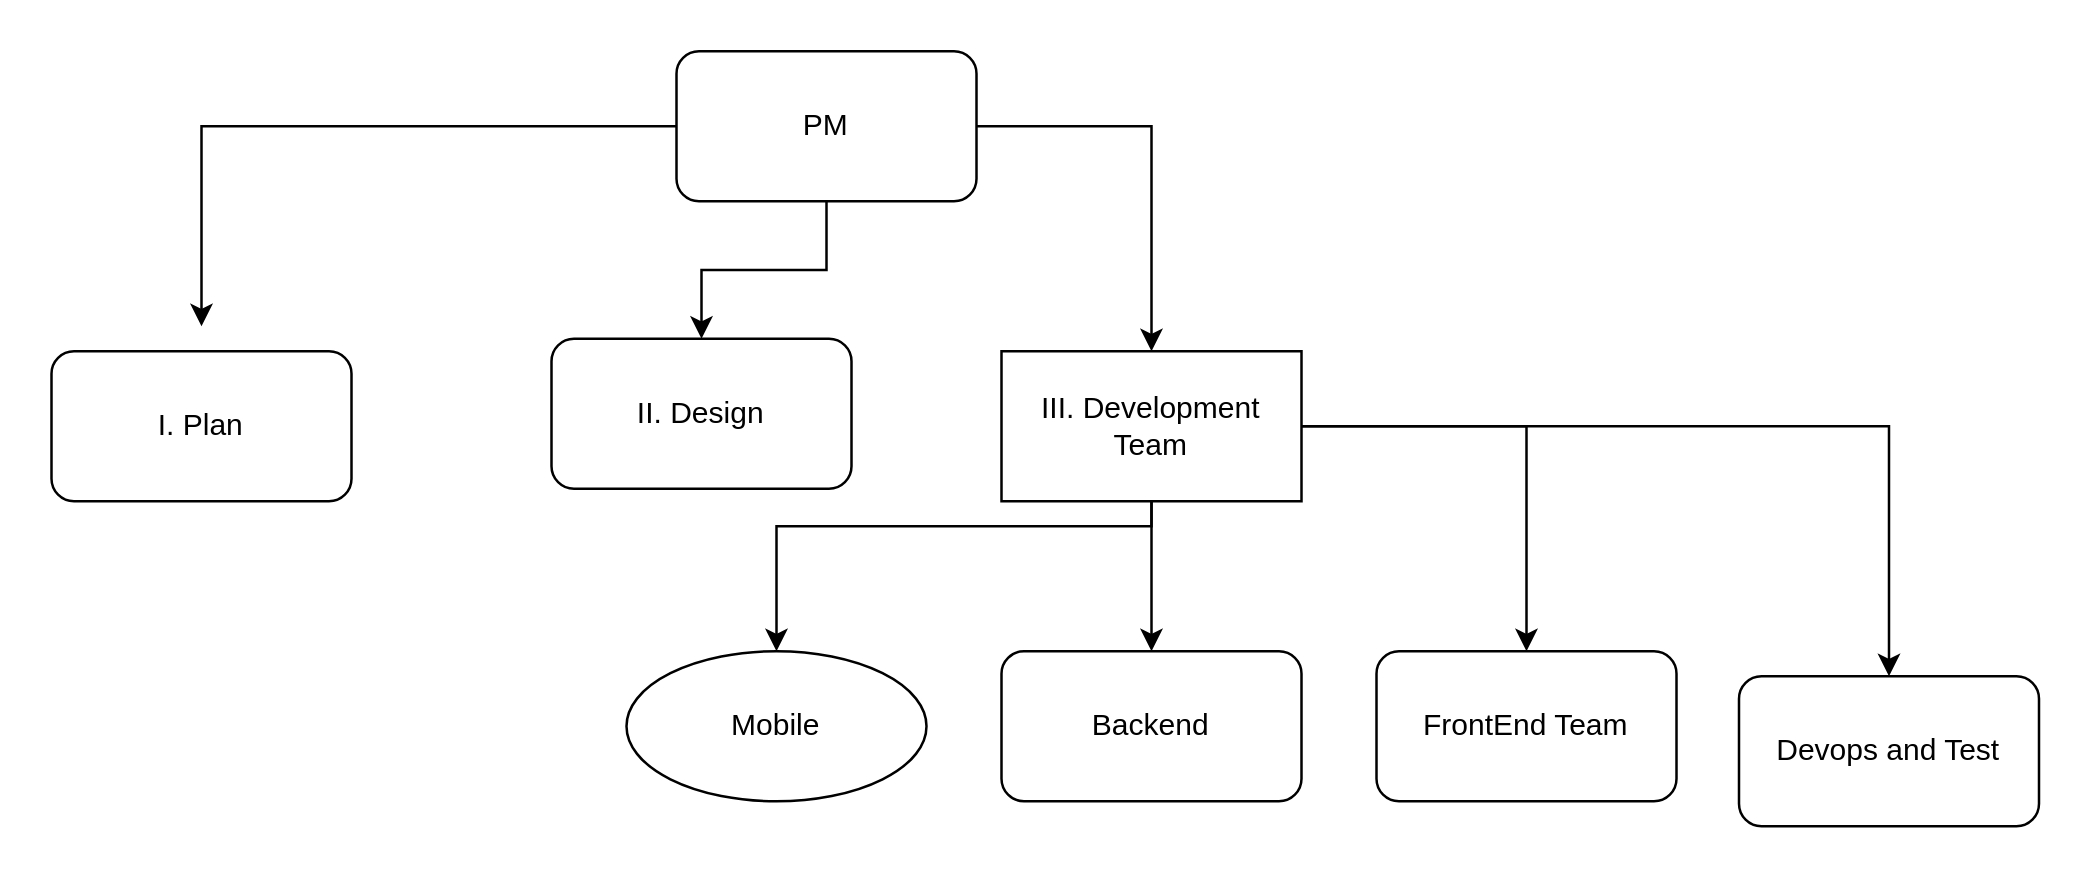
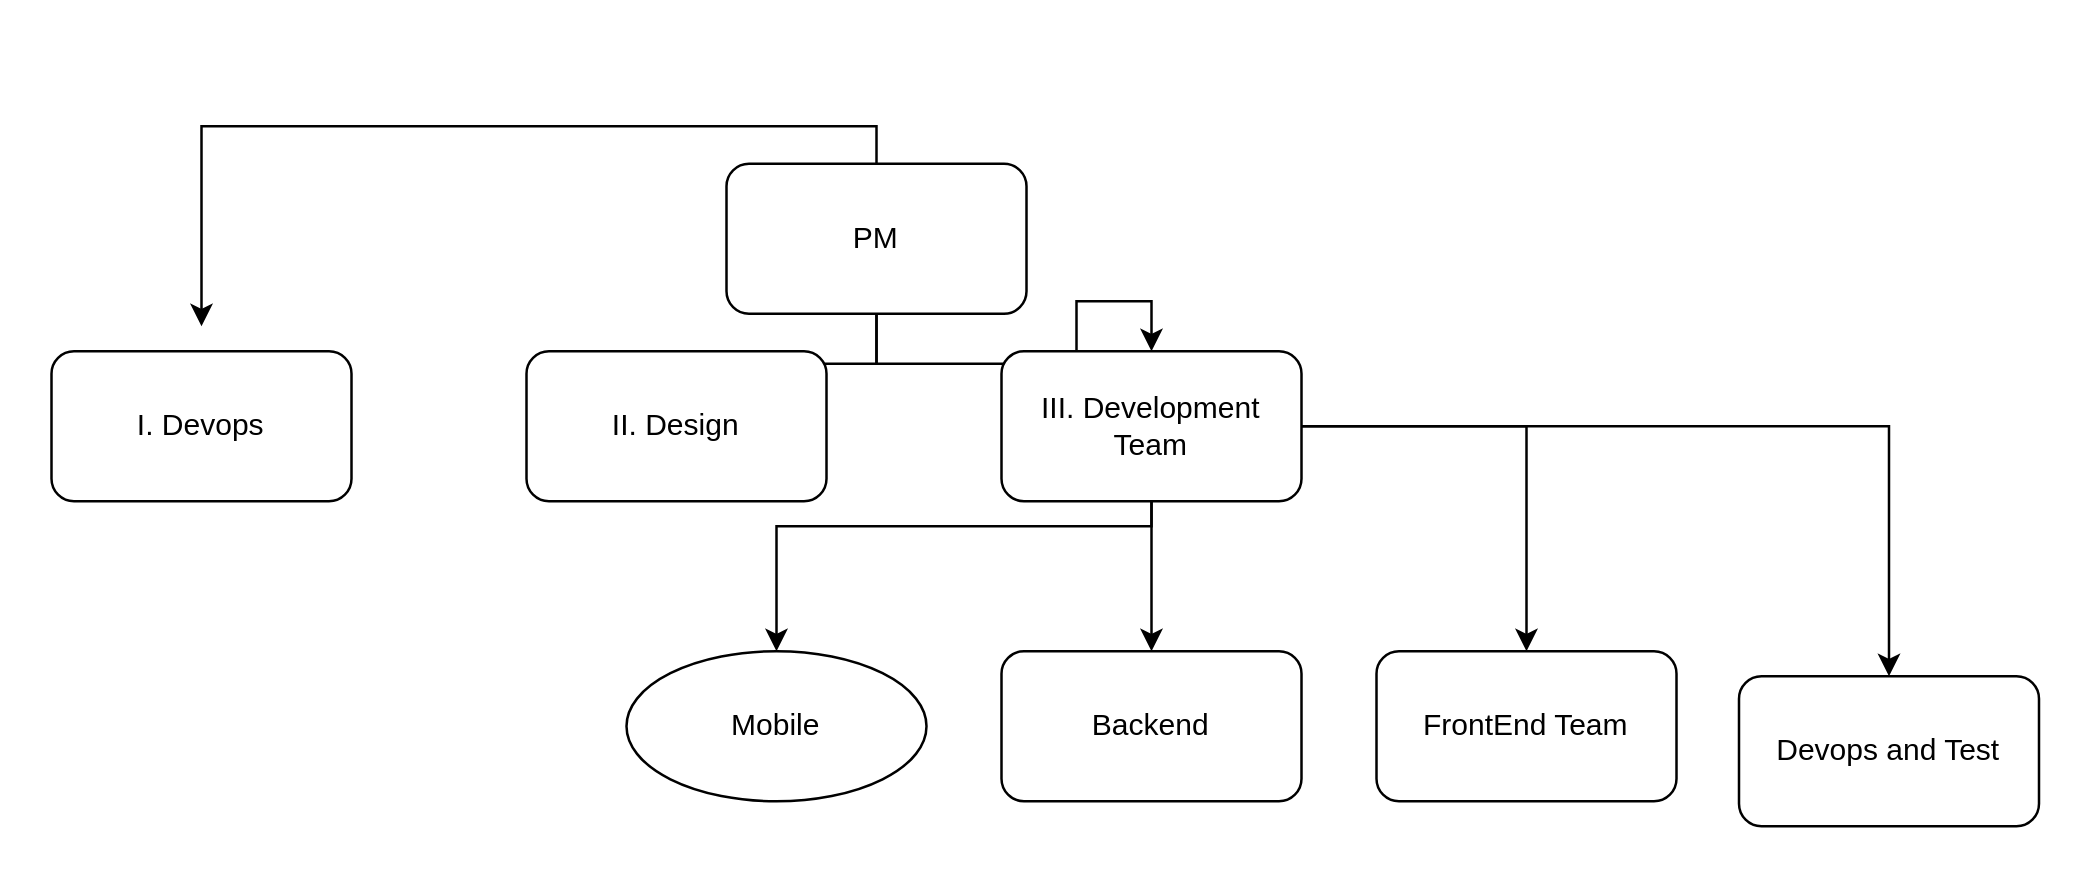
node "PM": moved (826, 126) -> (876, 239)
node "II. Design": moved (701, 414) -> (676, 426)
node "I. Plan": label "I. Plan" -> "I. Devops"
node "III. Development Team": shape rectangle -> rounded rectangle
